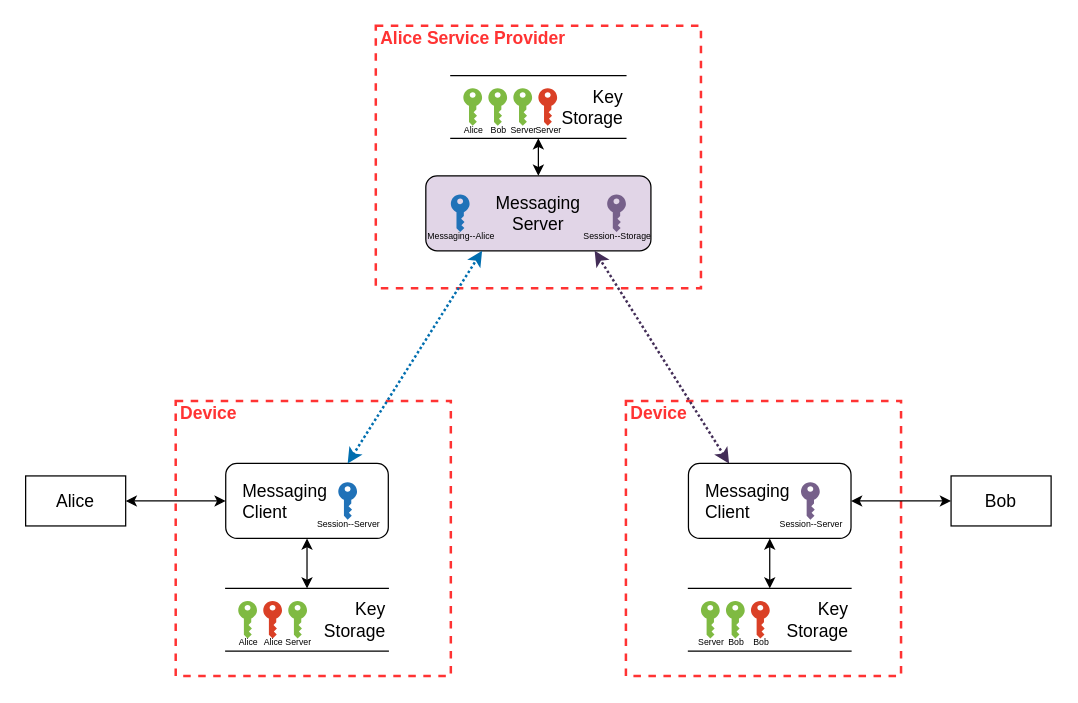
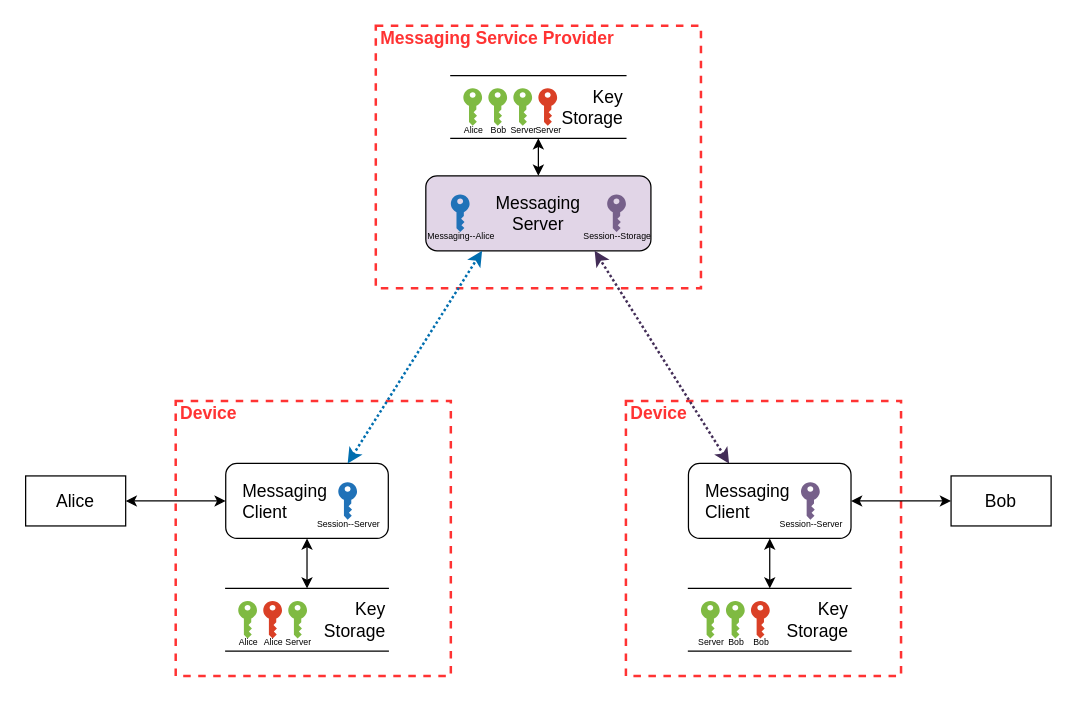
node "Alice Service Provider": label "Alice Service Provider" -> "Messaging Service Provider"
